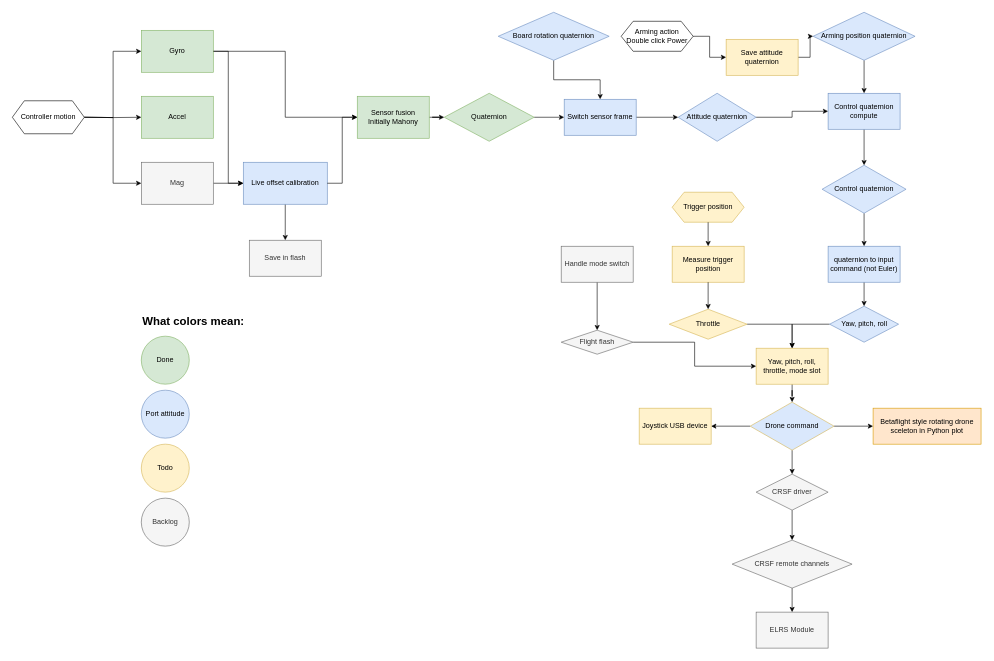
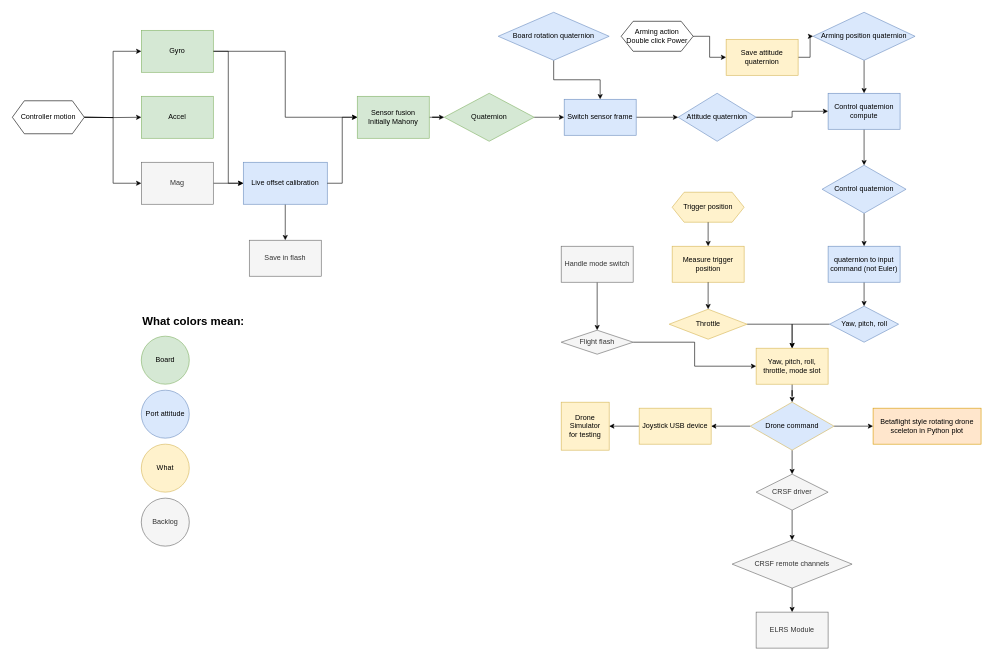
node "Done": label "Done" -> "Board"
node "Drone Simulator for testing": added
edge "Joystick USB device" -> "Drone Simulator for testing": added
node "Todo": label "Todo" -> "What"
